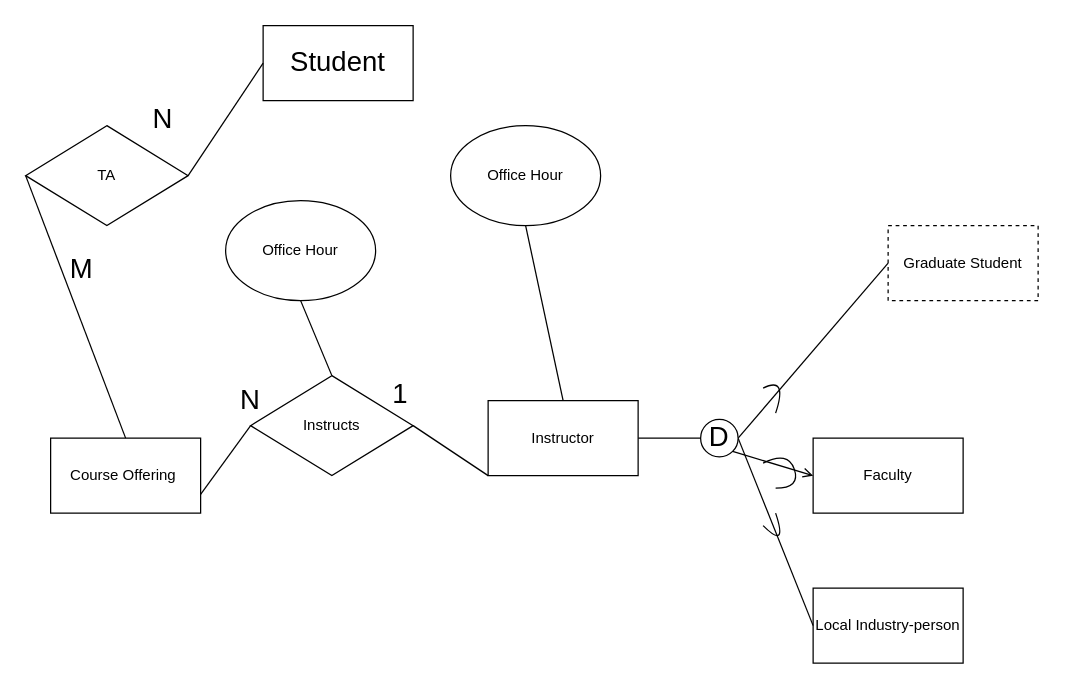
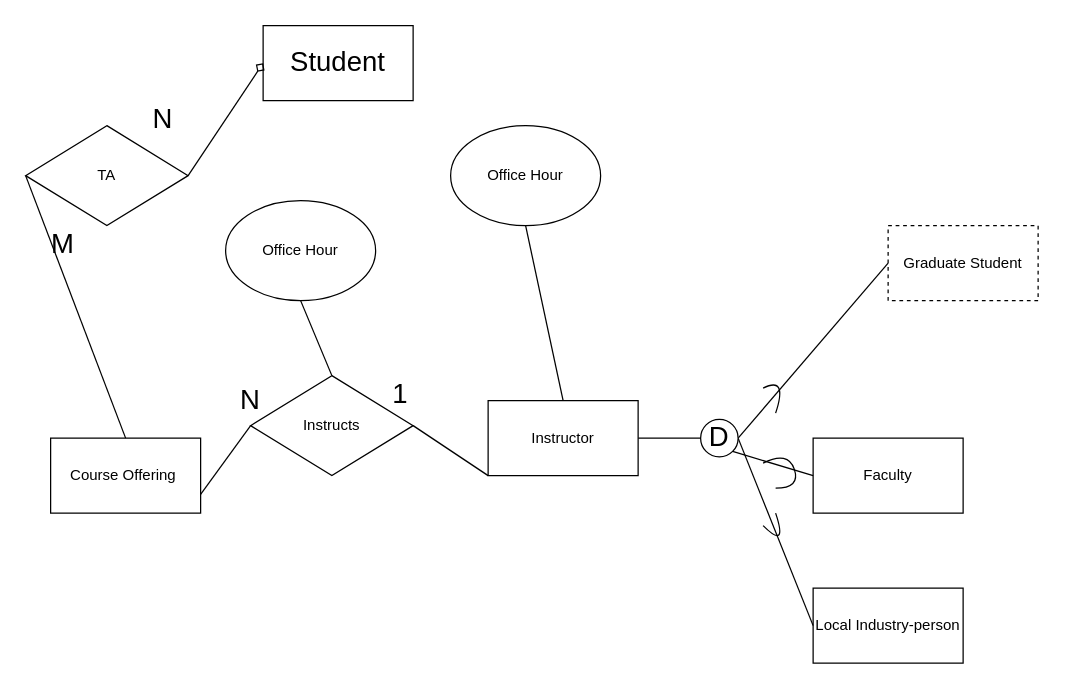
edge "Student" -- "TA": arrowhead none -> diamond
node "M": moved (82, 269) -> (63, 244)
edge "D" -> "Faculty": arrowhead open -> none
